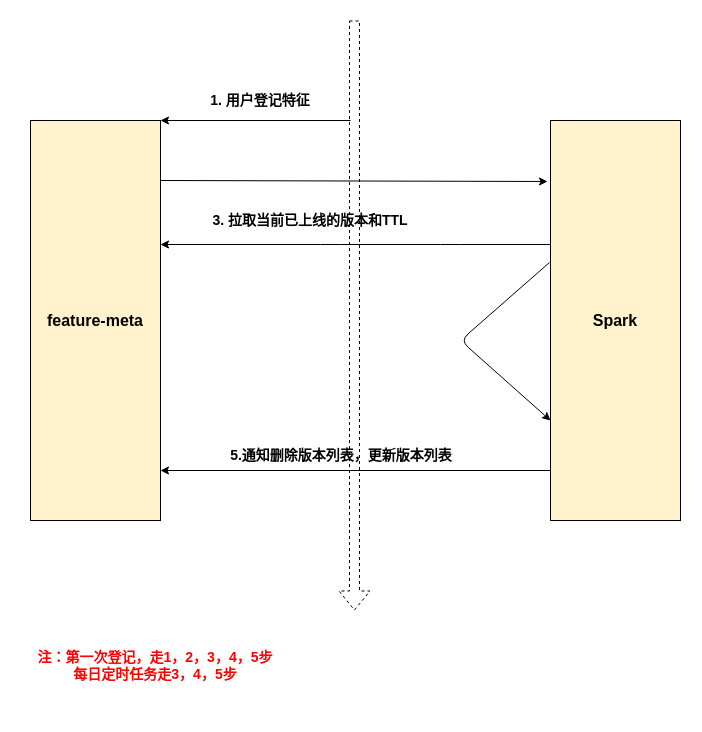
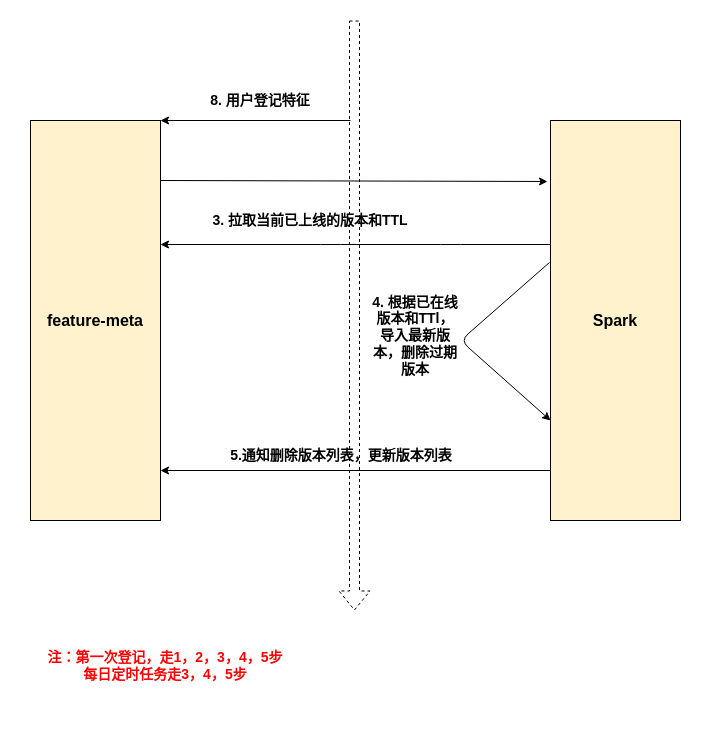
node "1. 用户登记特征": label "1. 用户登记特征" -> "8. 用户登记特征"
node "4. 根据已在线版本和TTl，导入最新版本，删除过期版本": added
node "注：第一次登记，走1，2，3，4，5步 每日定时任务走3，4，5步": moved (156, 666) -> (166, 666)
